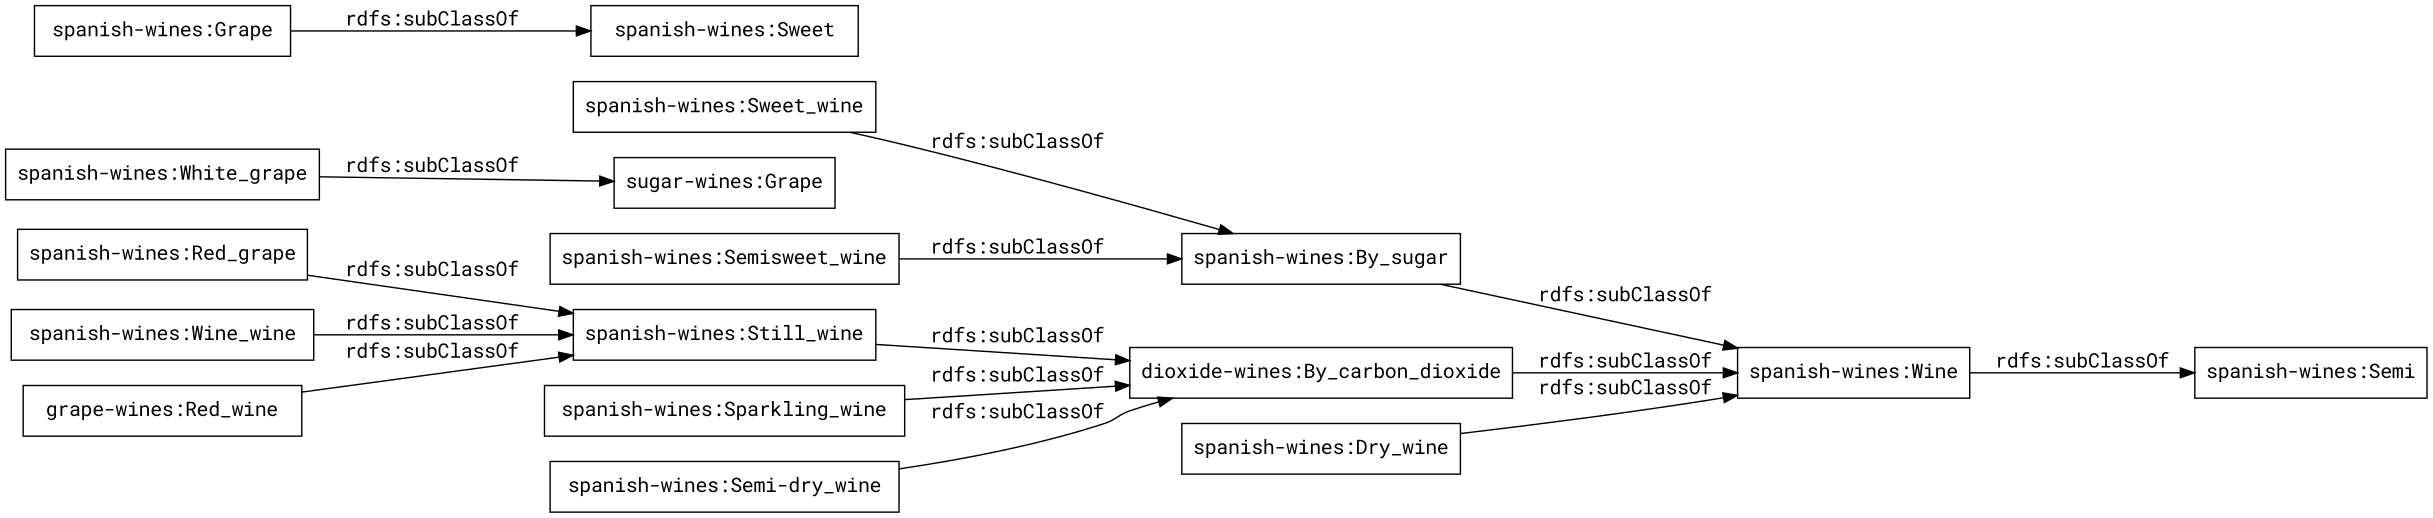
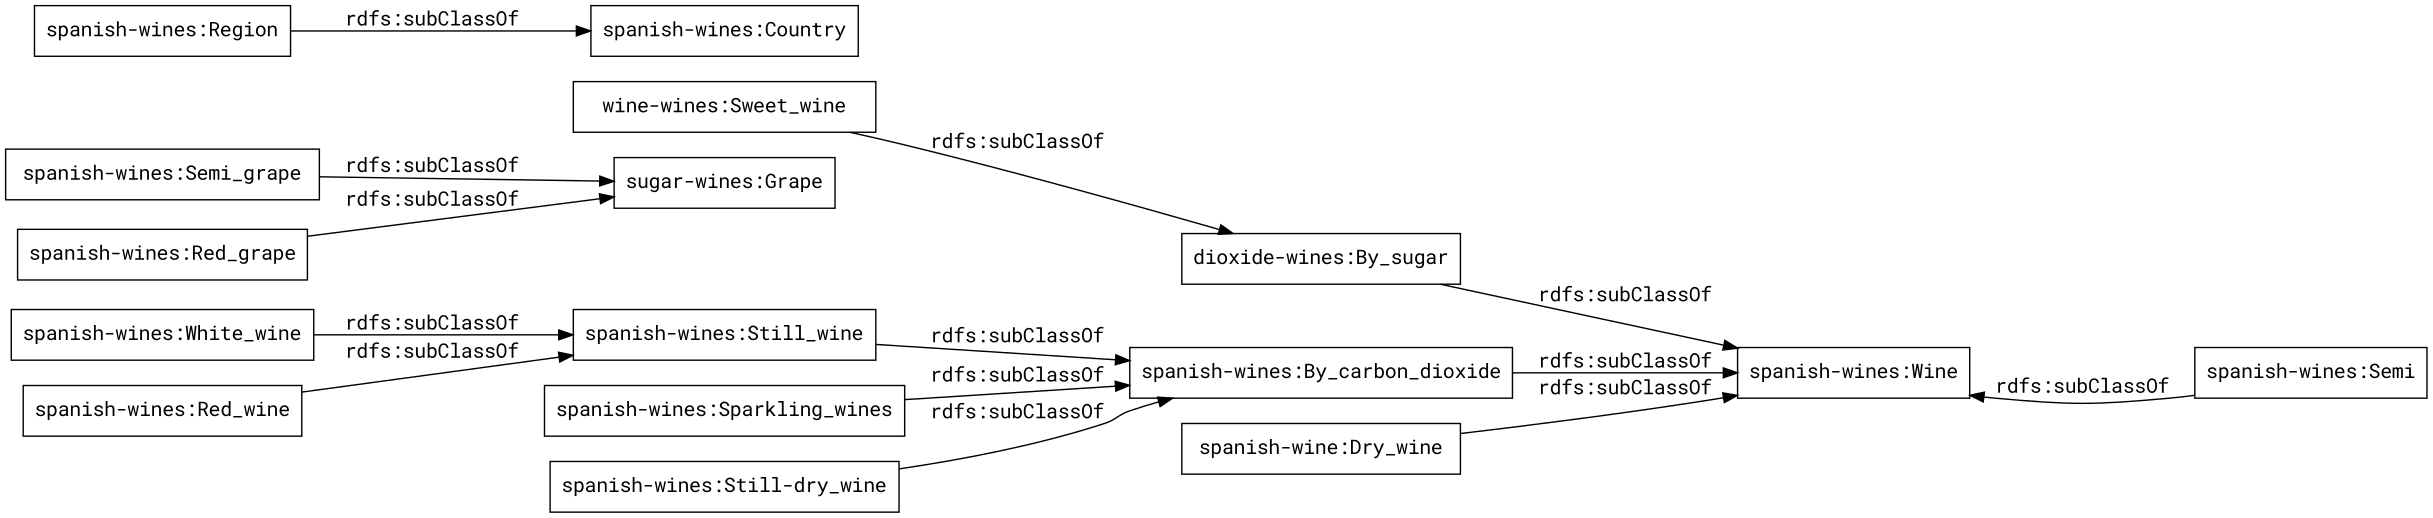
node "spanish-wines:Grape": label "spanish-wines:Grape" -> "spanish-wines:Region"
node "spanish-wines:Sweet": label "spanish-wines:Sweet" -> "spanish-wines:Country"
node "spanish-wines:Sweet_wine": label "spanish-wines:Sweet_wine" -> "wine-wines:Sweet_wine"
node "spanish-wines:White_grape": label "spanish-wines:White_grape" -> "spanish-wines:Semi_grape"
node "spanish-wines:Semisweet_wine": removed
node "spanish-wines:By_sugar": label "spanish-wines:By_sugar" -> "dioxide-wines:By_sugar"
edge "spanish-wines:Red_grape" -> "spanish-wines:Still_wine": now "spanish-wines:Red_grape" -> "sugar-wines:Grape"
node "spanish-wines:Wine_wine": label "spanish-wines:Wine_wine" -> "spanish-wines:White_wine"
node "dioxide-wines:By_carbon_dioxide": label "dioxide-wines:By_carbon_dioxide" -> "spanish-wines:By_carbon_dioxide"
edge "spanish-wines:Wine" -> "spanish-wines:Semi": reversed
node "grape-wines:Red_wine": label "grape-wines:Red_wine" -> "spanish-wines:Red_wine"
node "spanish-wines:Sparkling_wine": label "spanish-wines:Sparkling_wine" -> "spanish-wines:Sparkling_wines"
node "spanish-wines:Dry_wine": label "spanish-wines:Dry_wine" -> "spanish-wine:Dry_wine"
node "spanish-wines:Semi-dry_wine": label "spanish-wines:Semi-dry_wine" -> "spanish-wines:Still-dry_wine"
